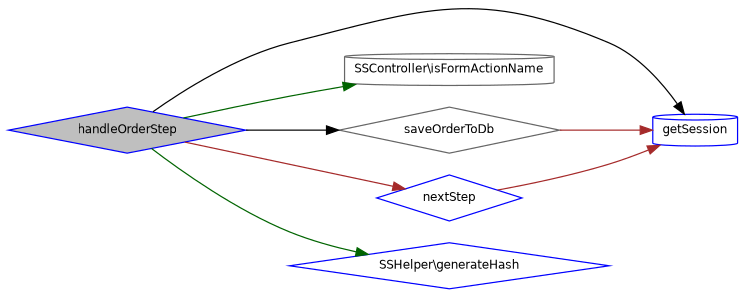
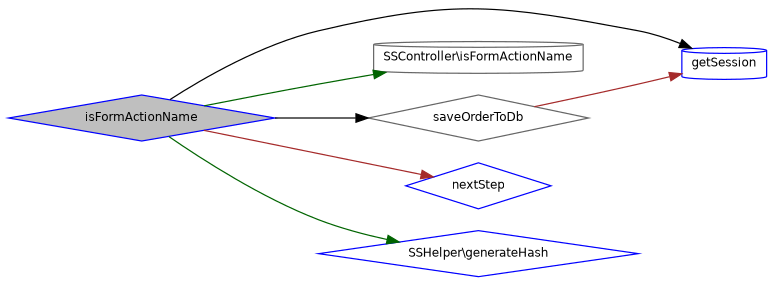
node "handleOrderStep": label "handleOrderStep" -> "isFormActionName"
edge "nextStep" -> "getSession": removed
